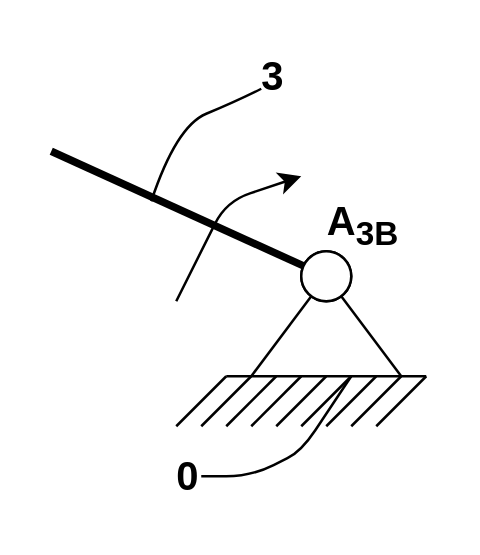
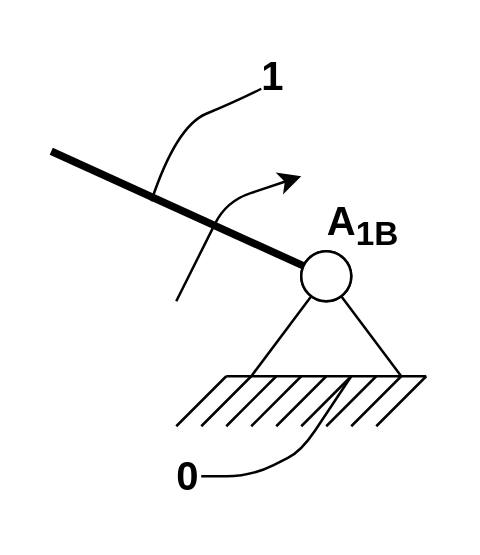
node "3": label "3" -> "1"
node "A3B": label "A3B" -> "A1B"
